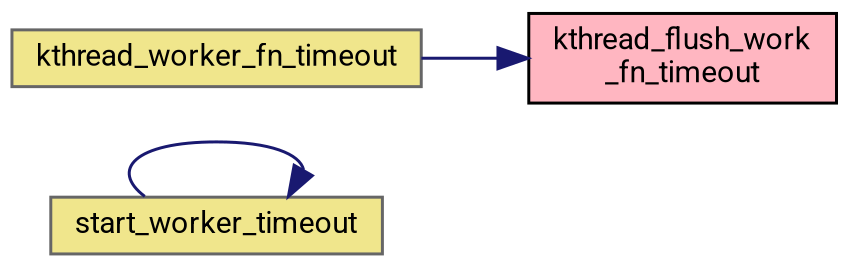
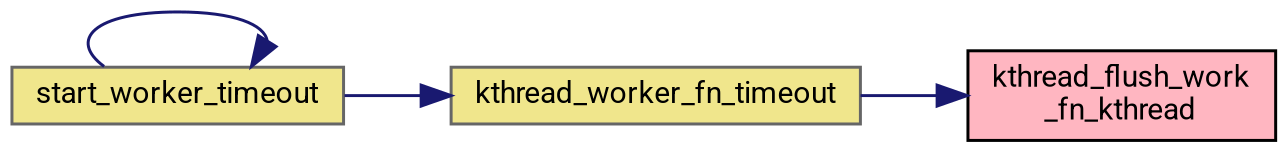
node "kthread_flush_work _fn_timeout": label "kthread_flush_work _fn_timeout" -> "kthread_flush_work _fn_kthread"
edge "start_worker_timeout" -> "kthread_worker_fn_timeout": added
